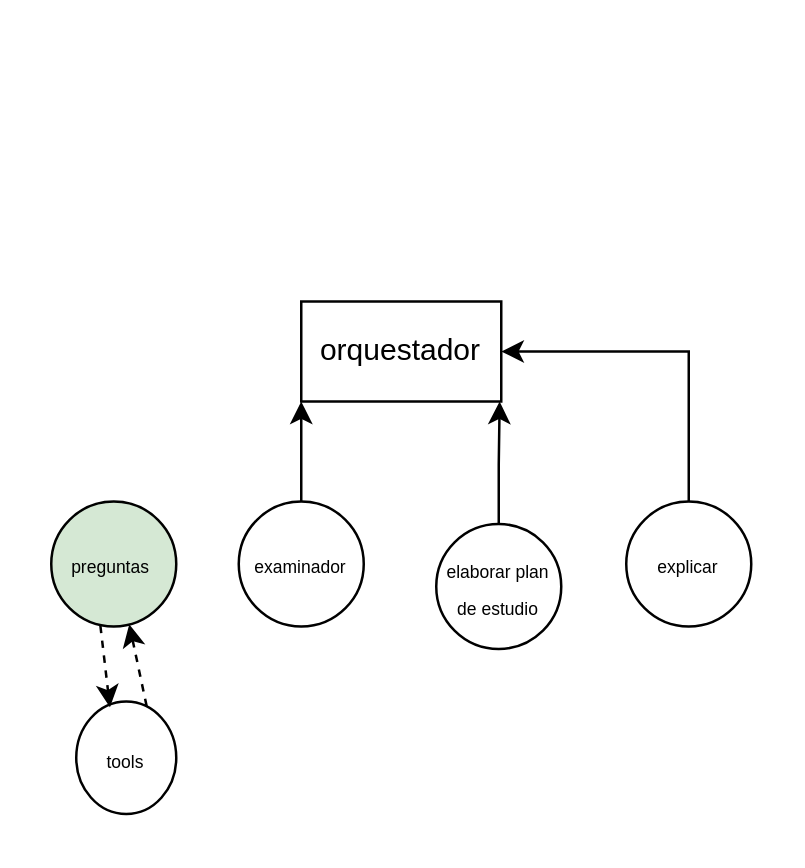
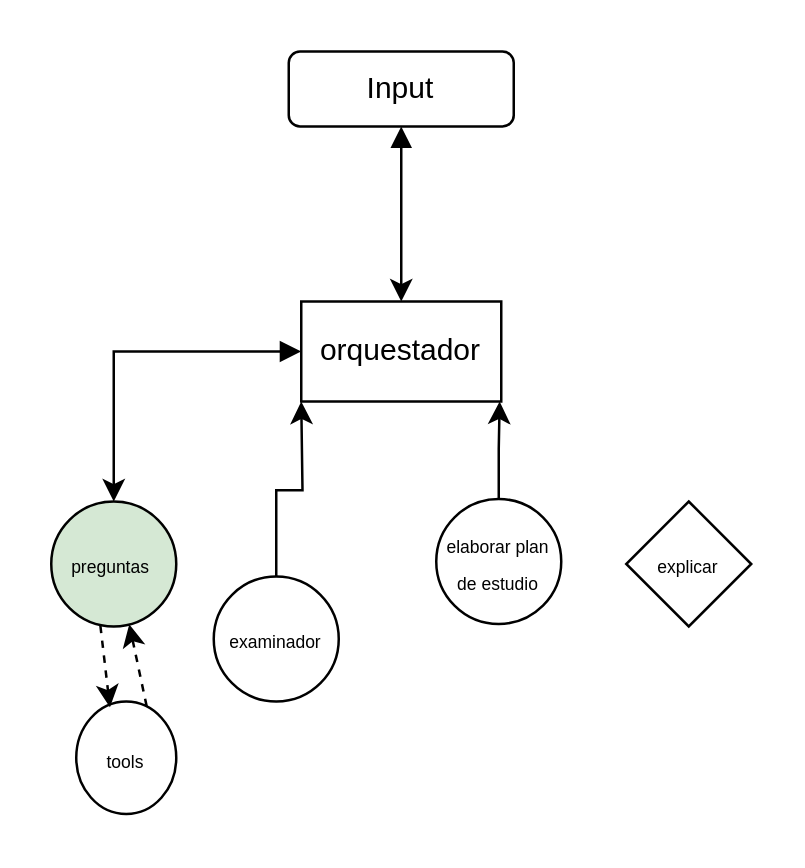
node "Input": added
edge "Input" -- "orquestador": added
edge "orquestador" -- "preguntas": added
edge "explicar" -> "orquestador": removed
node "examinador": moved (301, 564) -> (276, 639)
node "explicar": shape ellipse -> diamond
node "elaborar plan de estudio": moved (499, 586) -> (499, 561)
